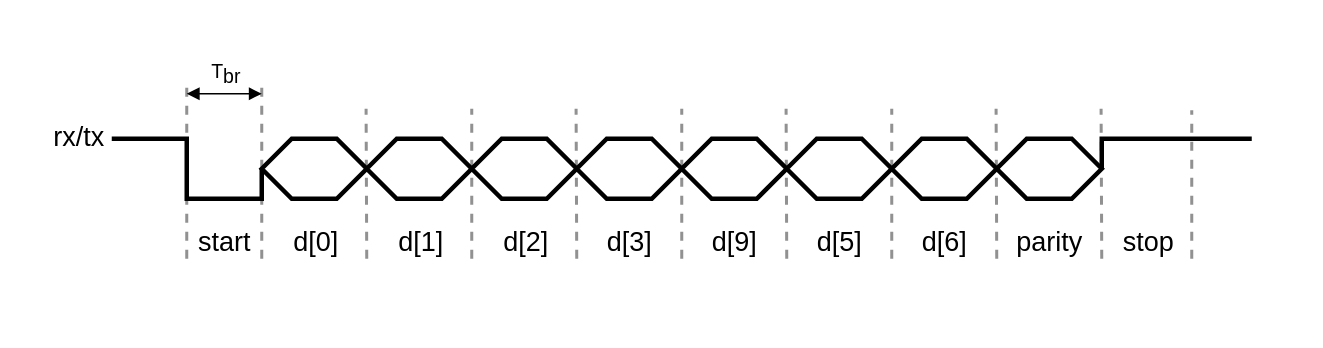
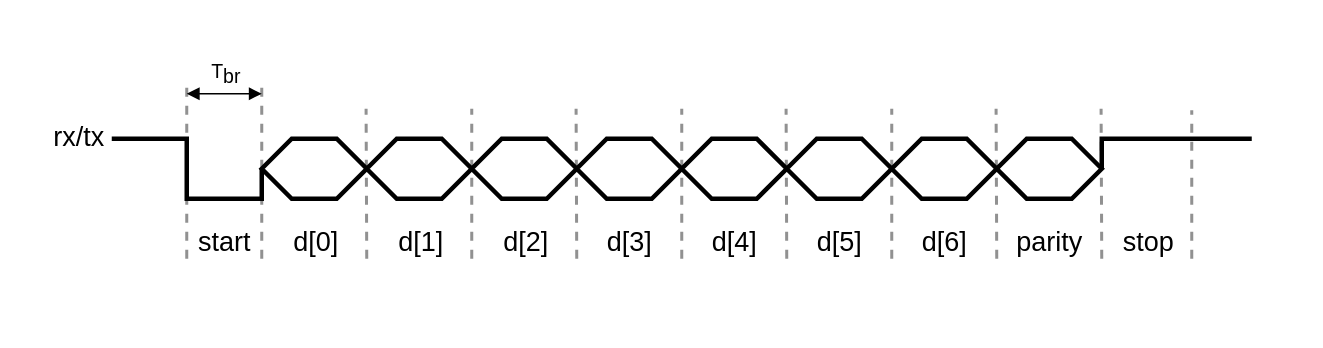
node "d[9]": label "d[9]" -> "d[4]"
